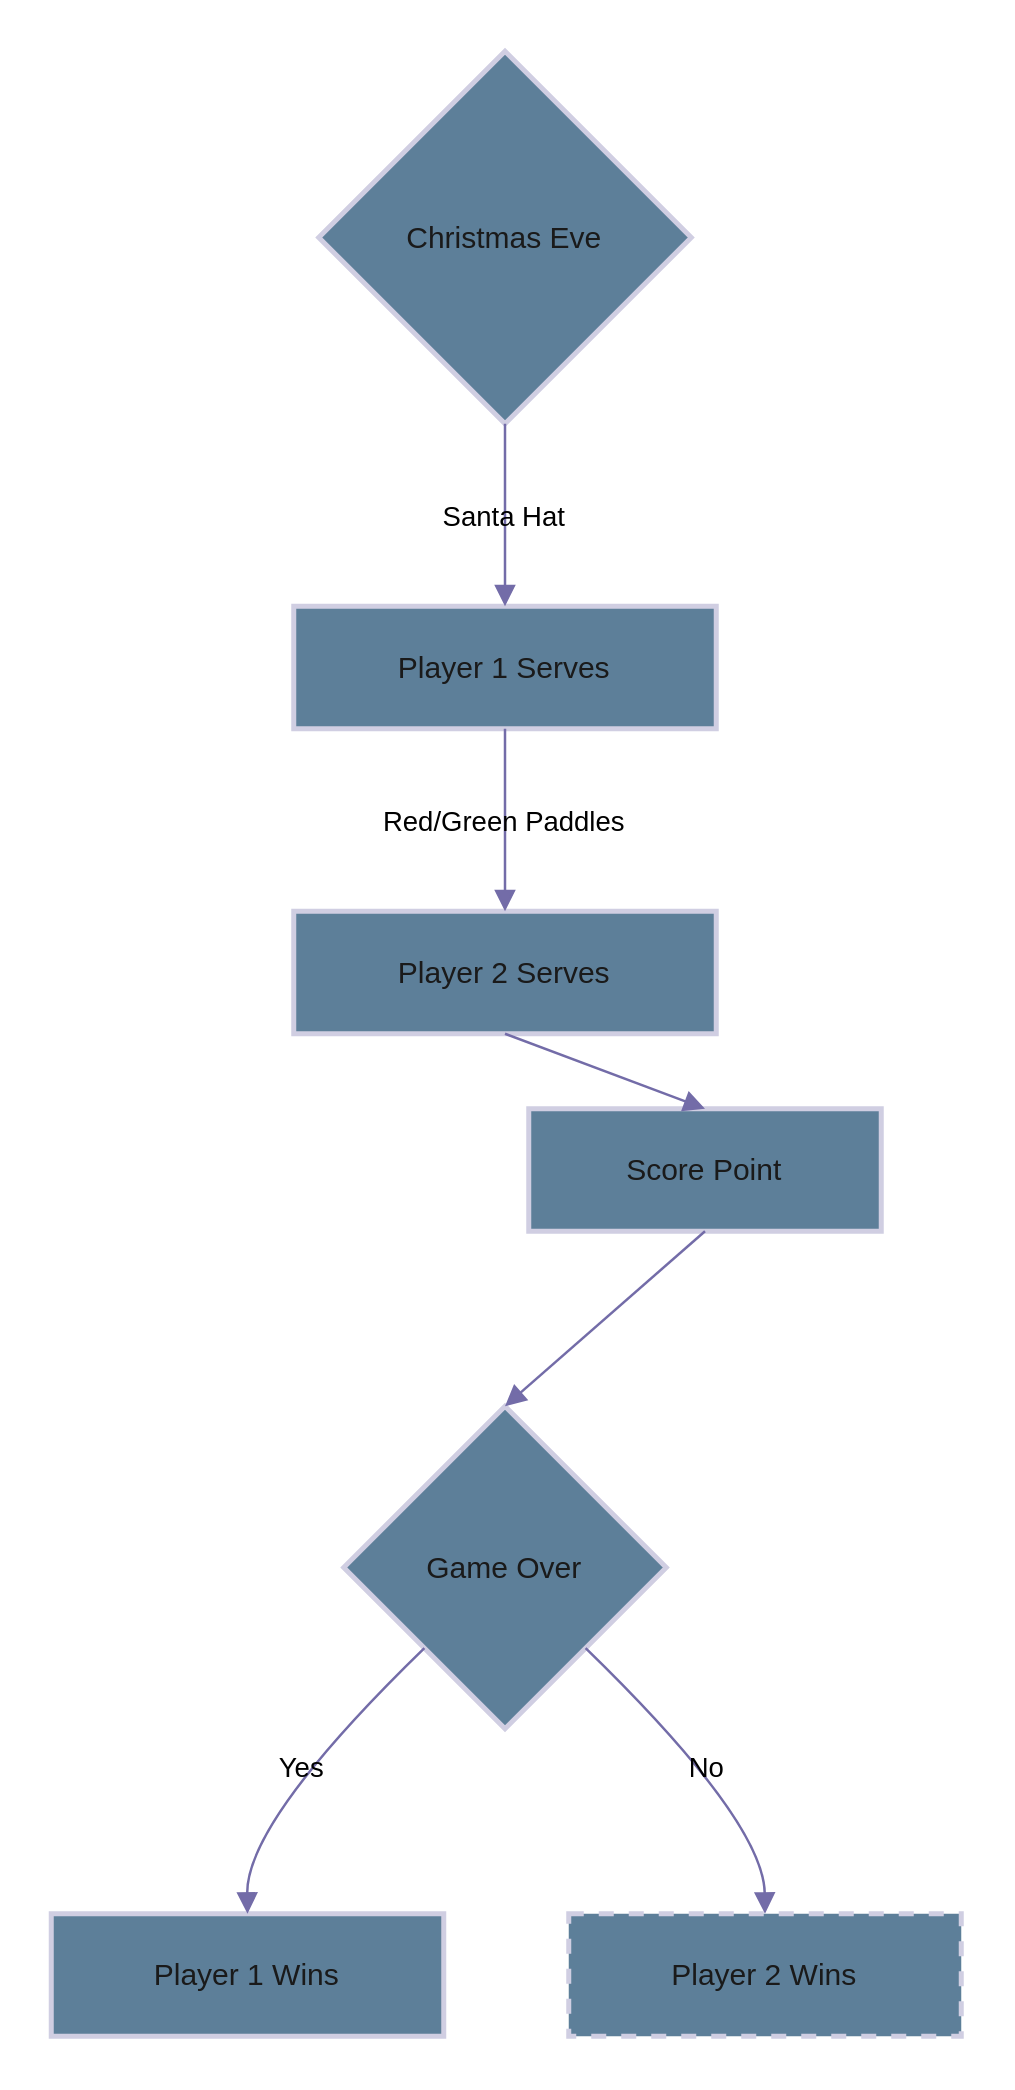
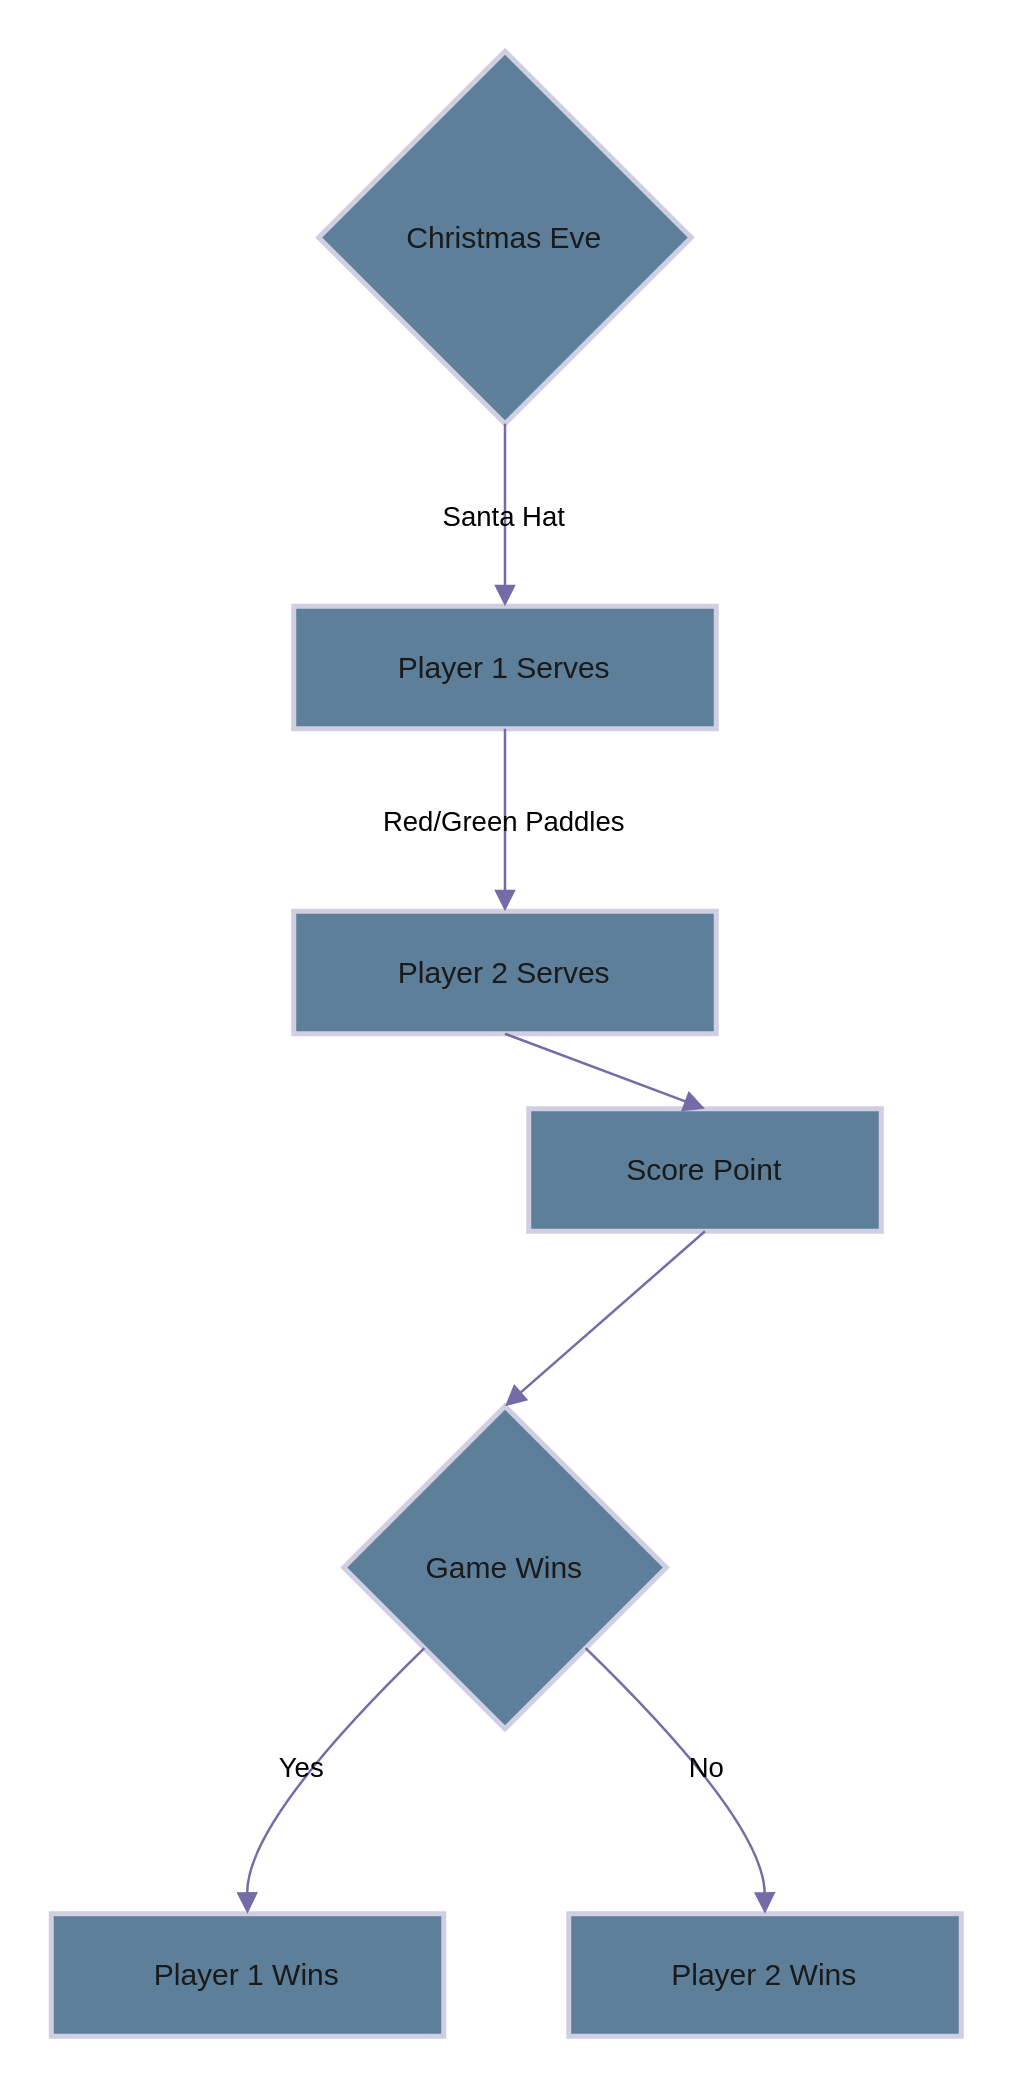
node "Game Over": label "Game Over" -> "Game Wins"
node "Player 2 Wins": style dashed -> solid
